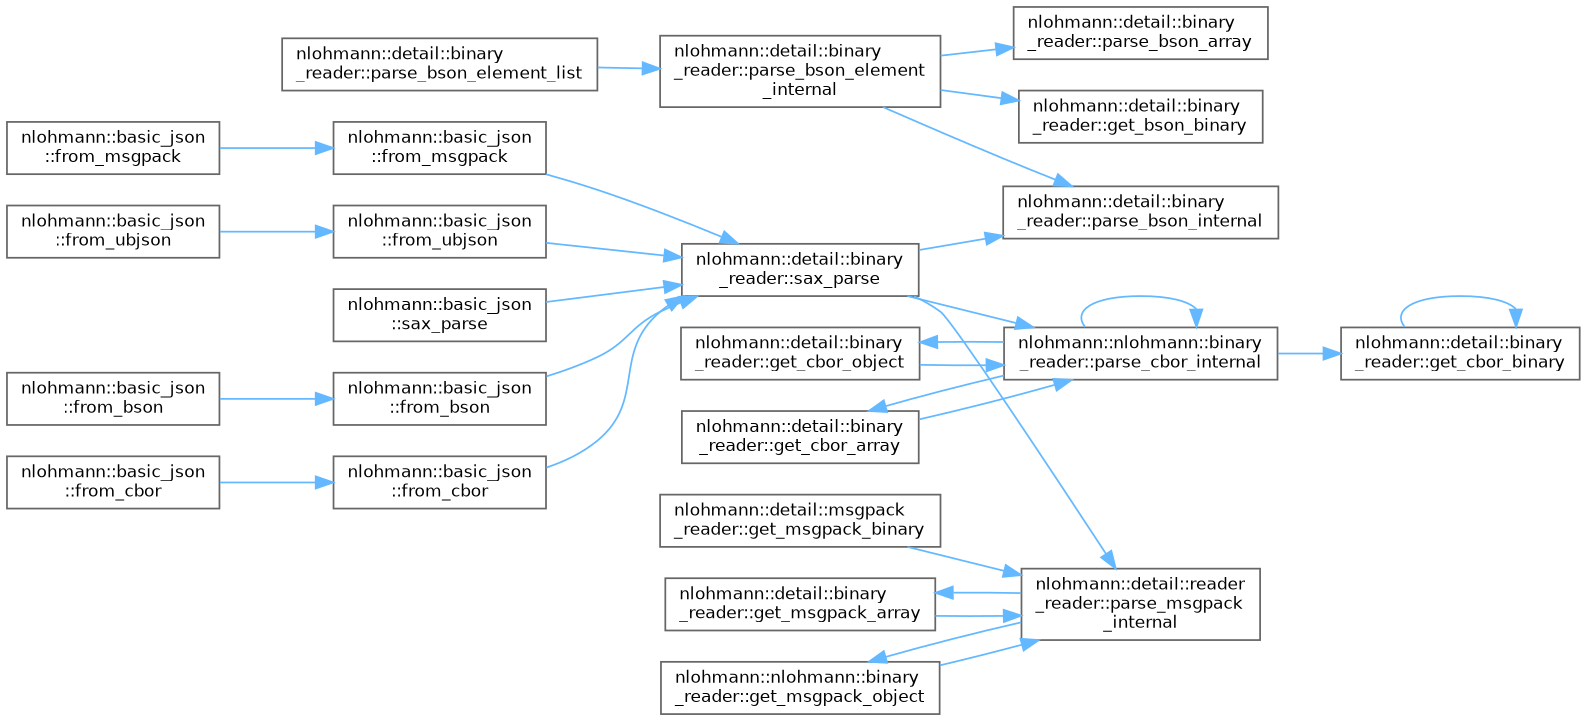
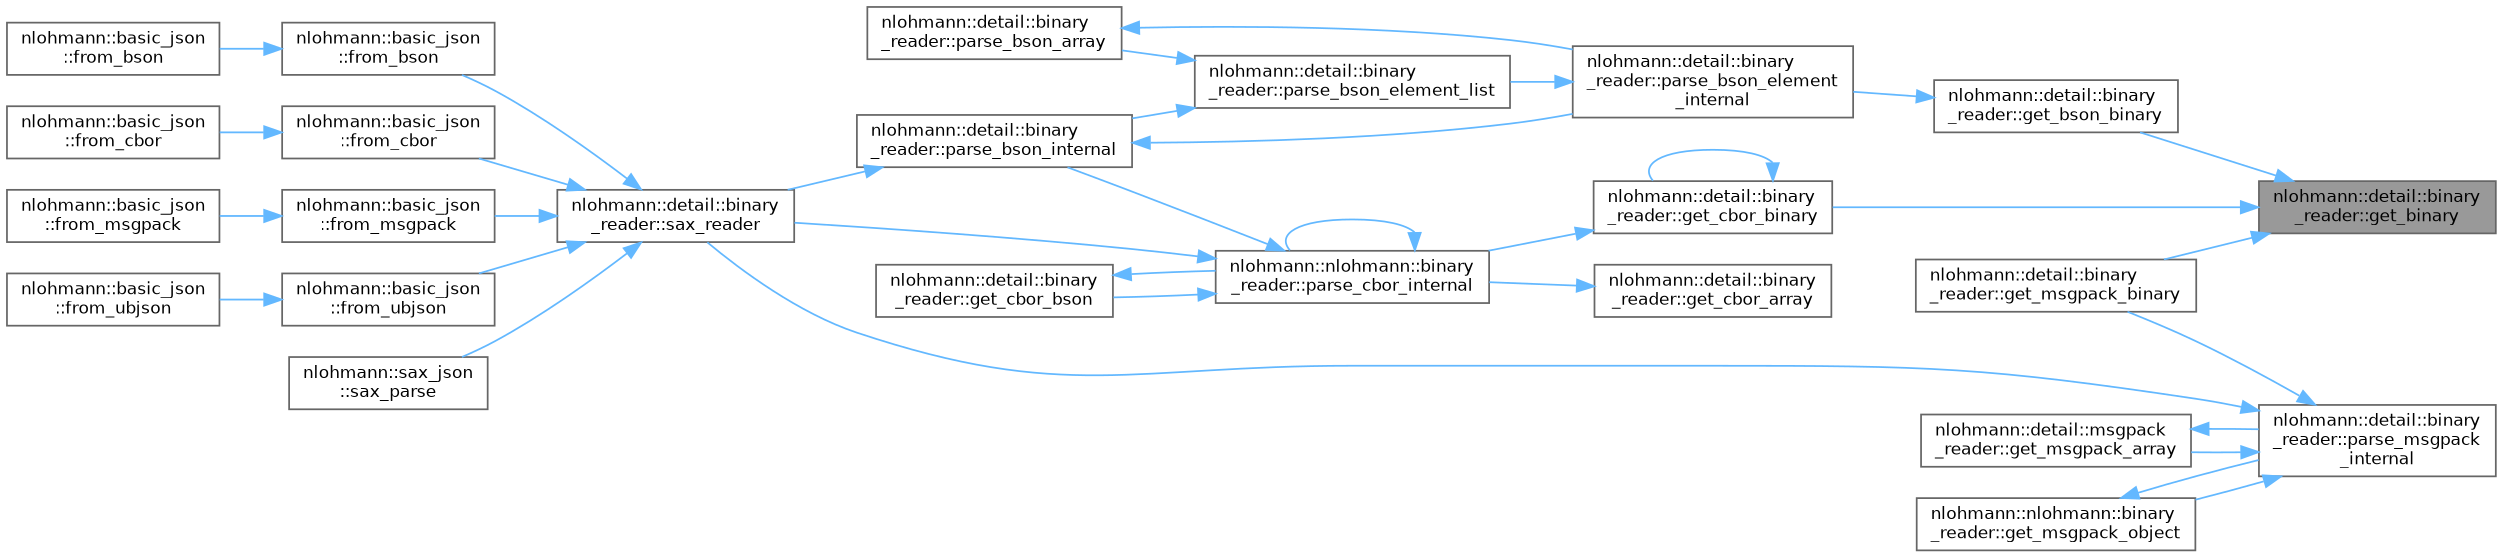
edge "nlohmann::detail::binary _reader::parse_bson_array" -> "nlohmann::detail::binary _reader::parse_bson_element_list": added
edge "nlohmann::detail::binary _reader::parse_bson_internal" -> "nlohmann::detail::binary _reader::parse_bson_element_list": added
node "nlohmann::detail::binary _reader::get_binary": added
node "nlohmann::detail::binary _reader::sax_parse": label "nlohmann::detail::binary _reader::sax_parse" -> "nlohmann::detail::binary _reader::sax_reader"
node "nlohmann::basic_json ::sax_parse": label "nlohmann::basic_json ::sax_parse" -> "nlohmann::sax_json ::sax_parse"
node "nlohmann::detail::binary _reader::get_cbor_object": label "nlohmann::detail::binary _reader::get_cbor_object" -> "nlohmann::detail::binary _reader::get_cbor_bson"
edge "nlohmann::detail::binary _reader::get_cbor_array" -> "nlohmann::nlohmann::binary _reader::parse_cbor_internal": now "nlohmann::detail::binary _reader::parse_bson_internal" -> "nlohmann::nlohmann::binary _reader::parse_cbor_internal"
node "nlohmann::detail::msgpack _reader::get_msgpack_binary": label "nlohmann::detail::msgpack _reader::get_msgpack_binary" -> "nlohmann::detail::binary _reader::get_msgpack_binary"
node "nlohmann::detail::binary _reader::get_msgpack_array": label "nlohmann::detail::binary _reader::get_msgpack_array" -> "nlohmann::detail::msgpack _reader::get_msgpack_array"
node "nlohmann::detail::reader _reader::parse_msgpack _internal": label "nlohmann::detail::reader _reader::parse_msgpack _internal" -> "nlohmann::detail::binary _reader::parse_msgpack _internal"
